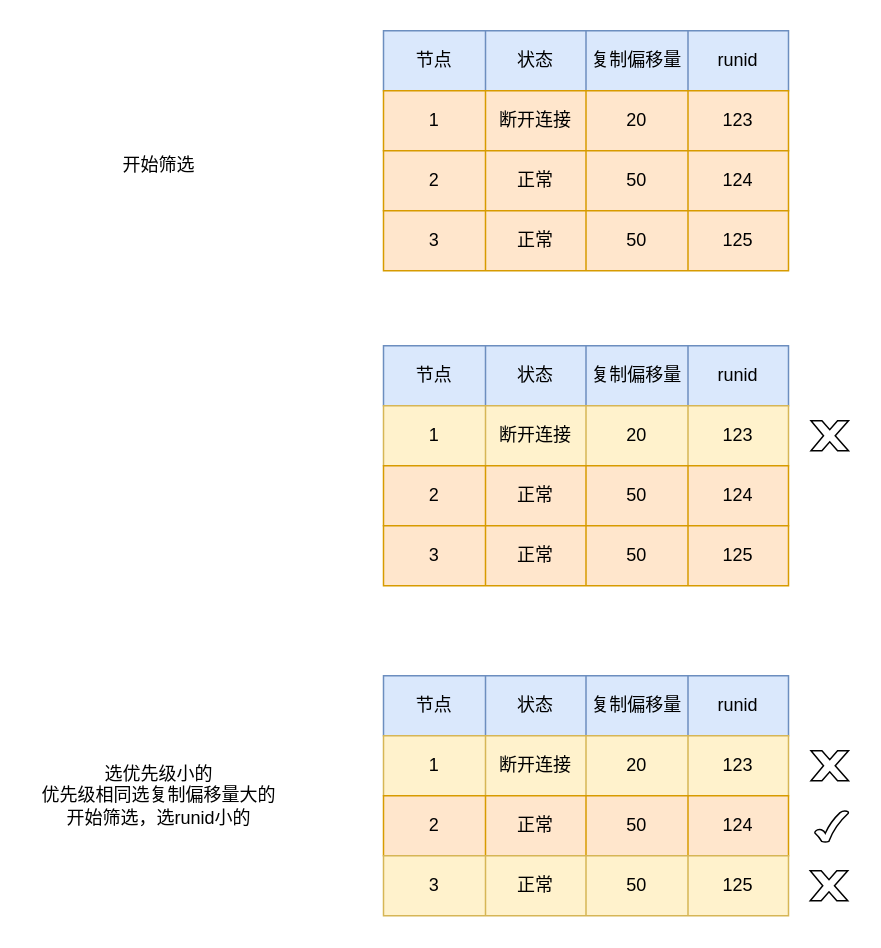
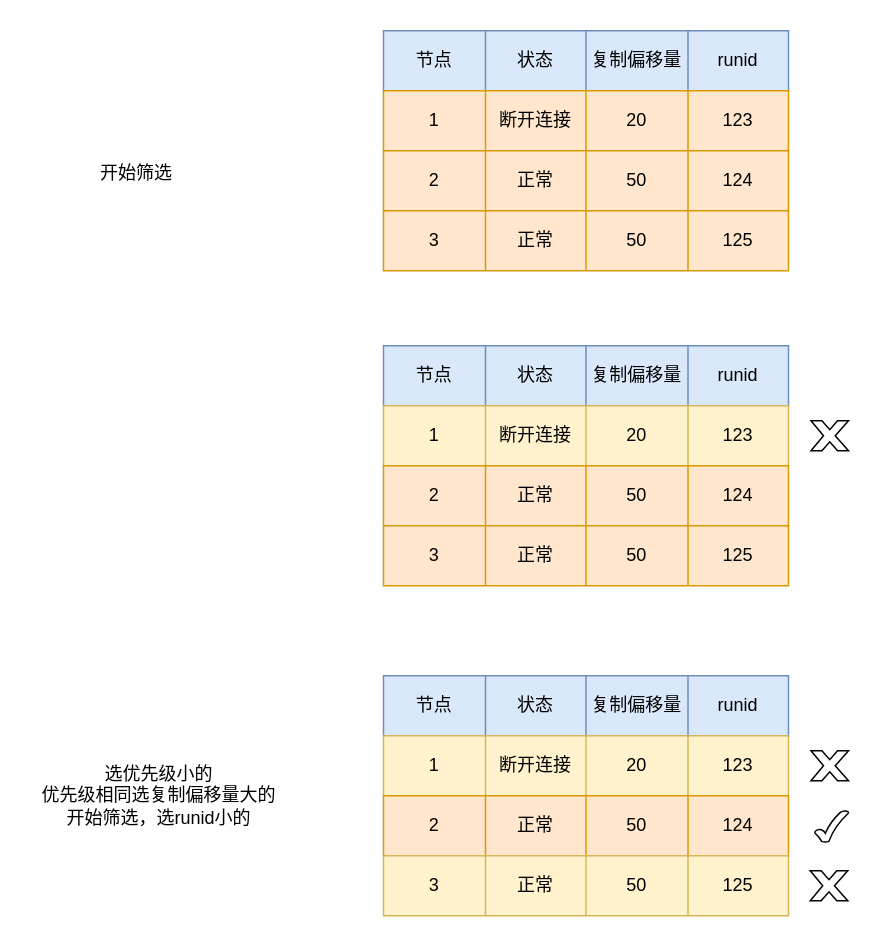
node "开始筛选": moved (158, 166) -> (136, 173)
